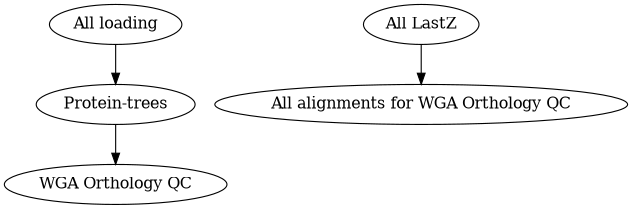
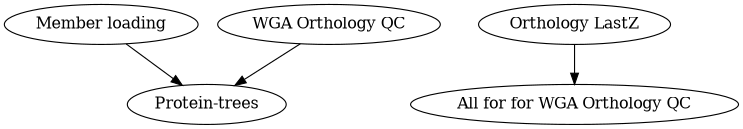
node "All loading": label "All loading" -> "Member loading"
node "All LastZ": label "All LastZ" -> "Orthology LastZ"
node "All alignments for WGA Orthology QC": label "All alignments for WGA Orthology QC" -> "All for for WGA Orthology QC"
edge "Protein-trees" -> "WGA Orthology QC": reversed
